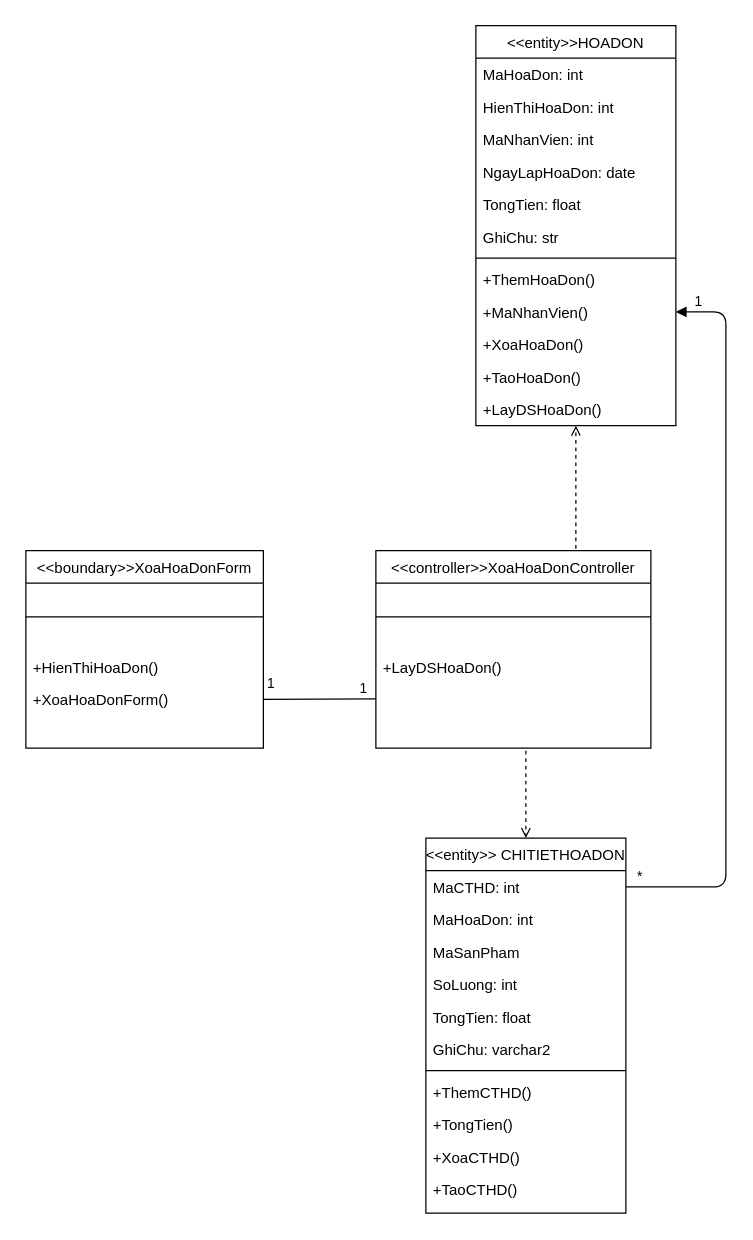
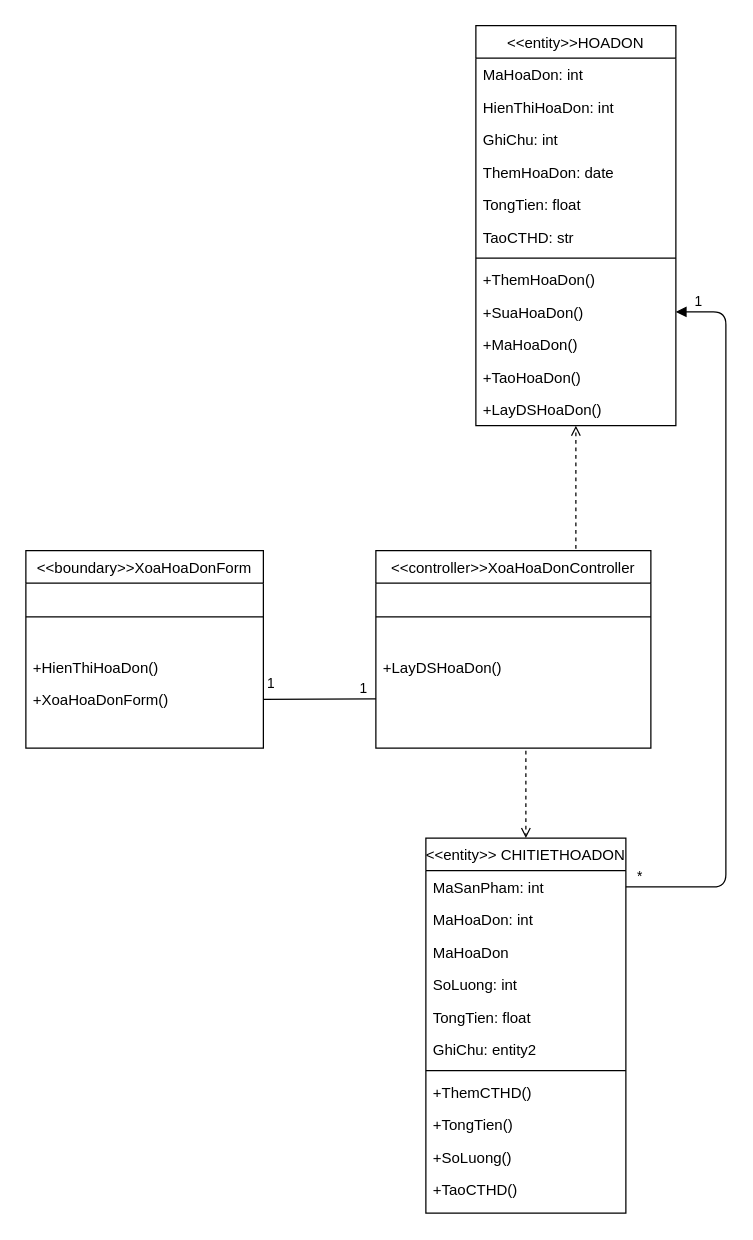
node "MaNhanVien: int": label "MaNhanVien: int" -> "GhiChu: int"
node "NgayLapHoaDon: date": label "NgayLapHoaDon: date" -> "ThemHoaDon: date"
node "GhiChu: str": label "GhiChu: str" -> "TaoCTHD: str"
node "+MaNhanVien()": label "+MaNhanVien()" -> "+SuaHoaDon()"
node "+XoaHoaDon()": label "+XoaHoaDon()" -> "+MaHoaDon()"
node "MaCTHD: int": label "MaCTHD: int" -> "MaSanPham: int"
node "MaSanPham": label "MaSanPham" -> "MaHoaDon"
node "GhiChu: varchar2": label "GhiChu: varchar2" -> "GhiChu: entity2"
node "+XoaCTHD()": label "+XoaCTHD()" -> "+SoLuong()"
